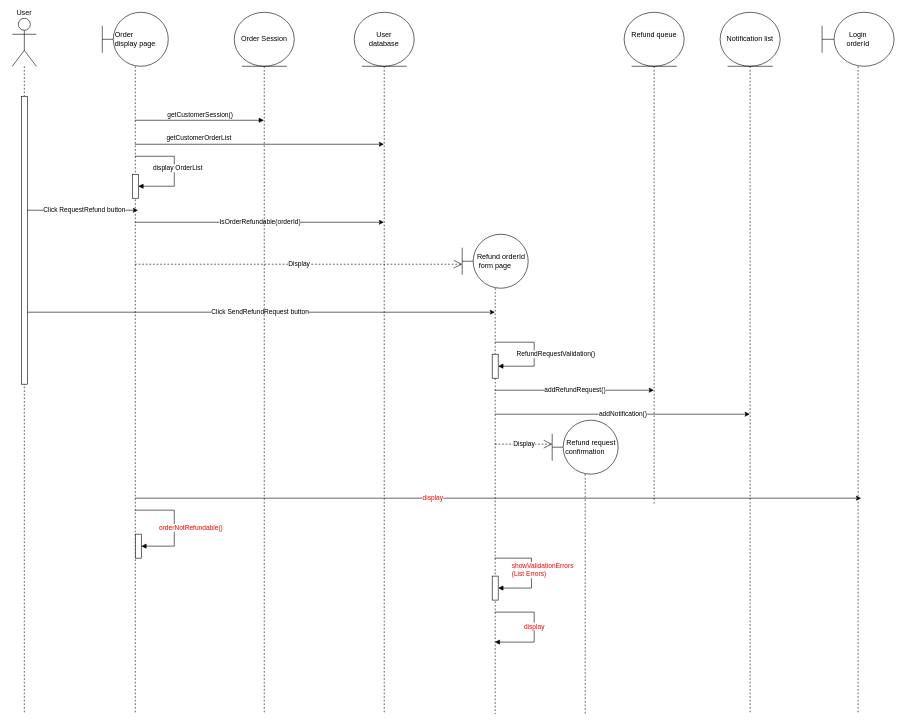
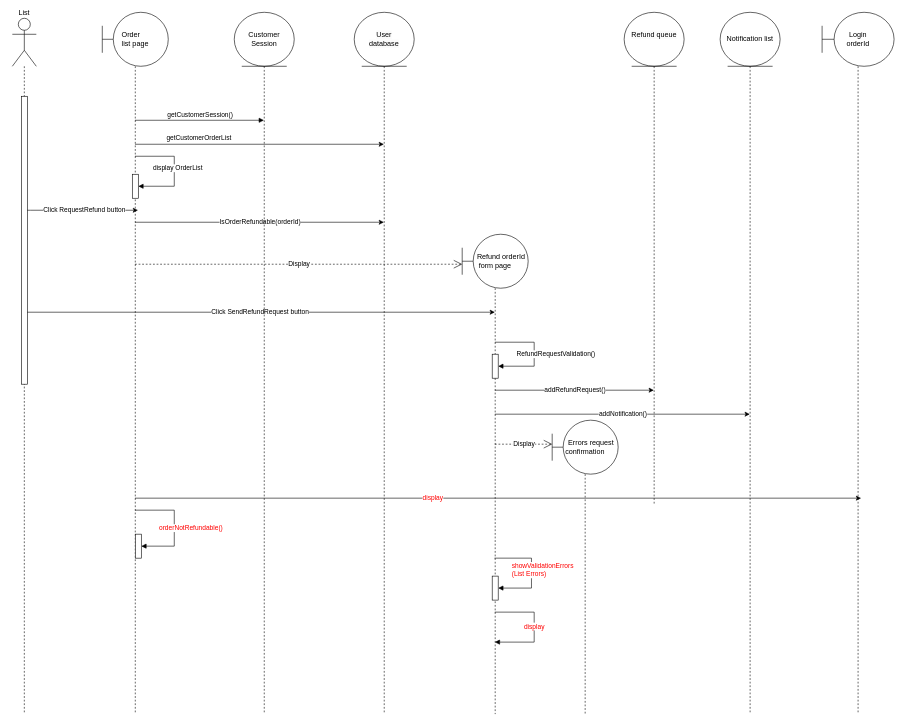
node "User": label "User" -> "List"
node "Order display page": label "Order display page" -> "Order list page"
node "Order Session": label "Order Session" -> "Customer Session"
node "Refund request confirmation": label "Refund request confirmation" -> "Errors request confirmation"
